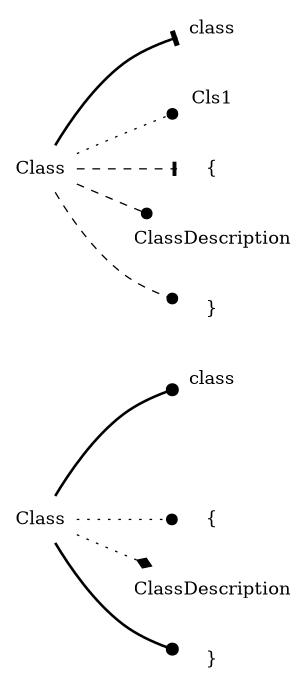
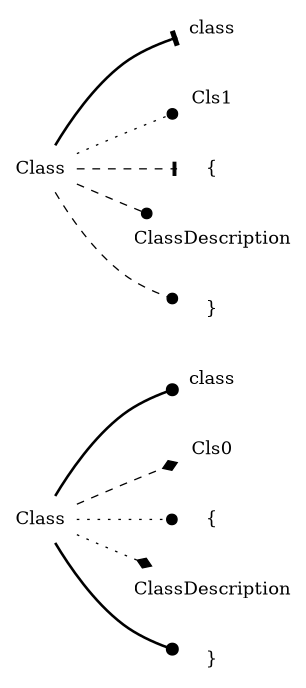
node "Cls0": added
